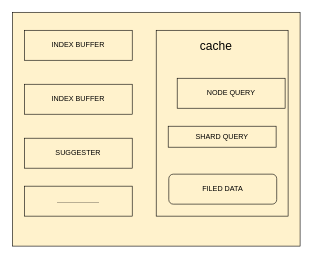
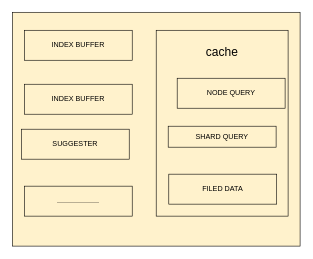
node "cache": moved (216, 45) -> (222, 51)
node "SUGGESTER": moved (78, 153) -> (75, 144)
node "FILED DATA": shape rounded rectangle -> rectangle
